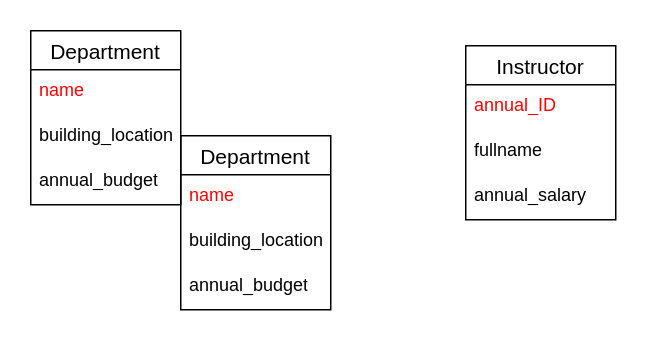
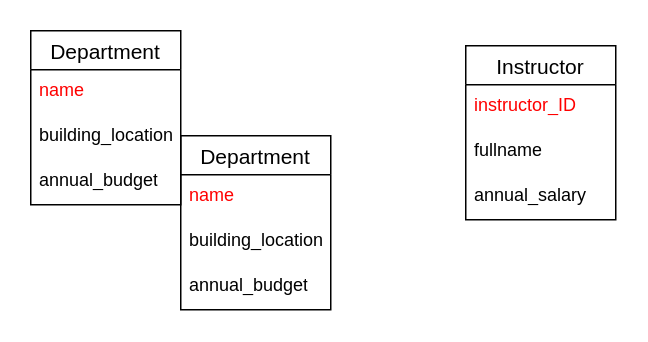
node "annual_ID": label "annual_ID" -> "instructor_ID"
